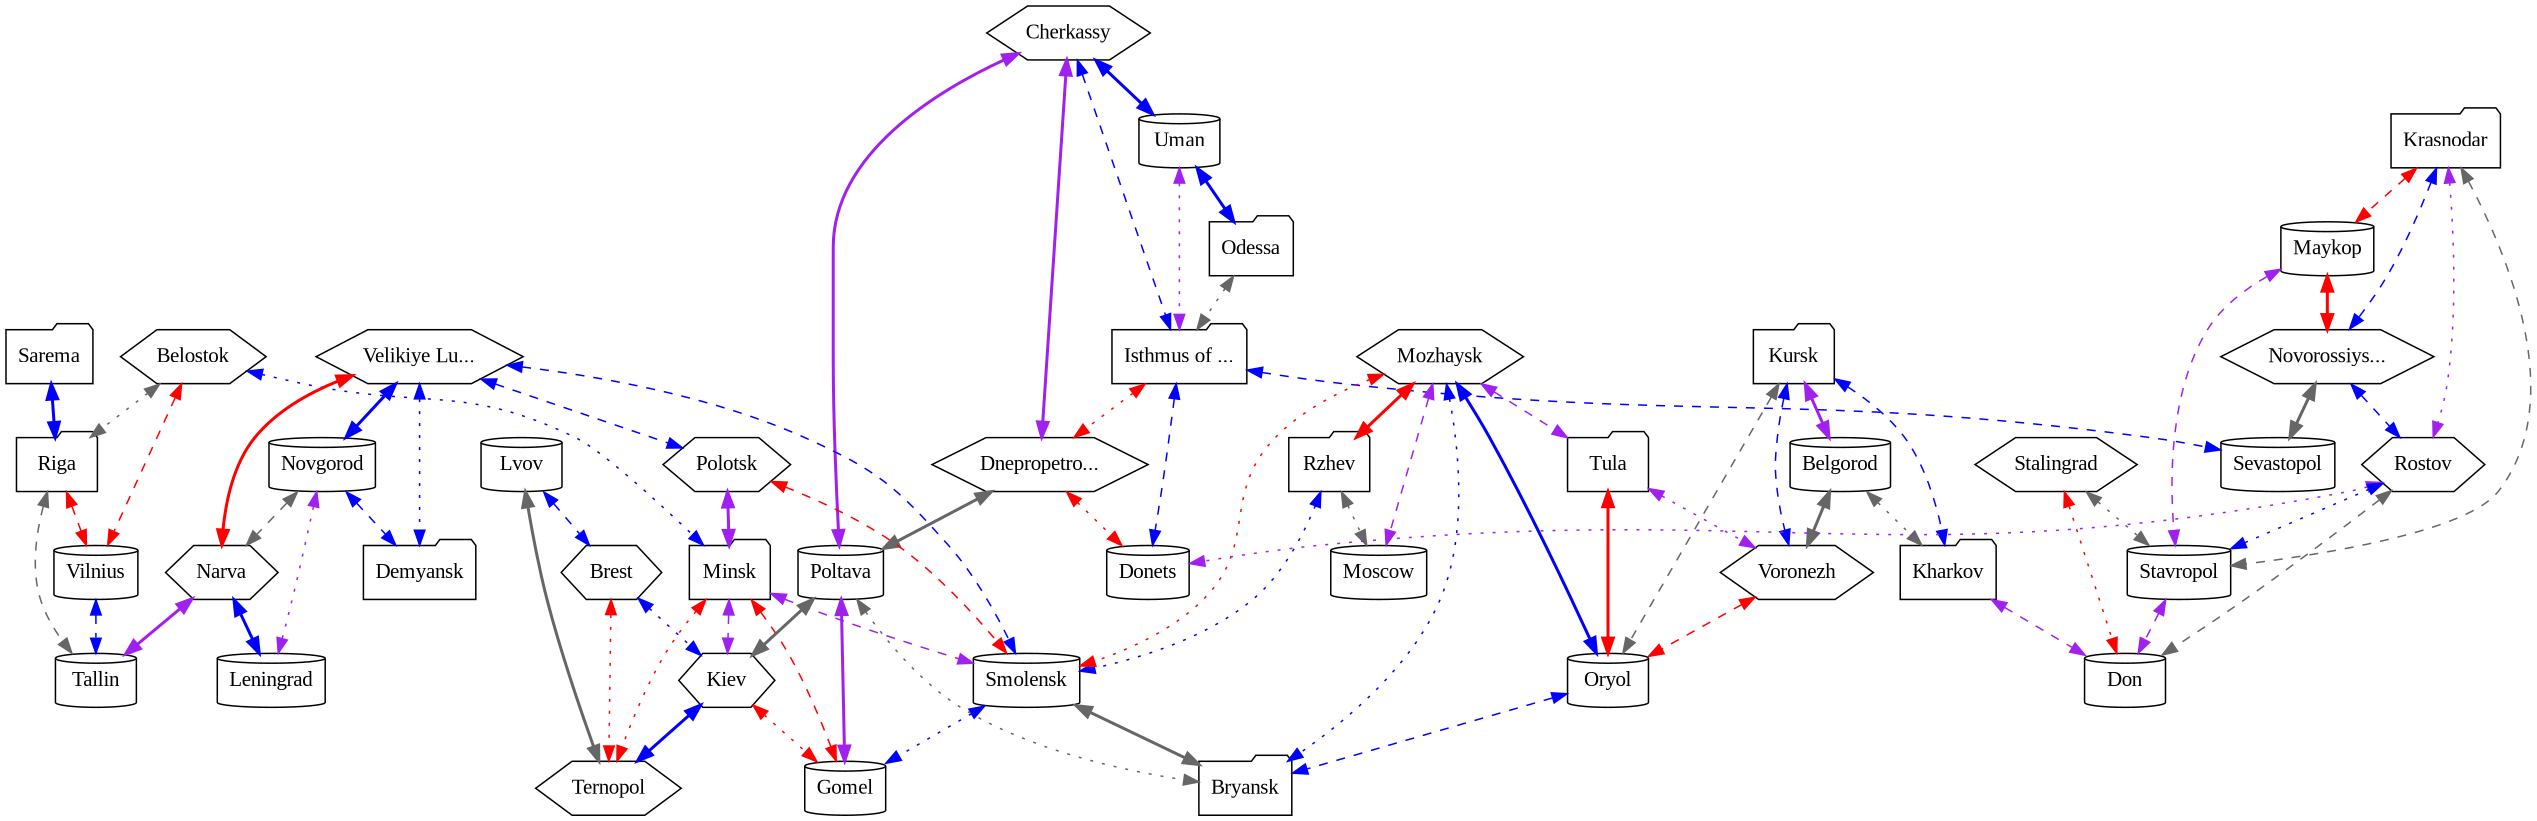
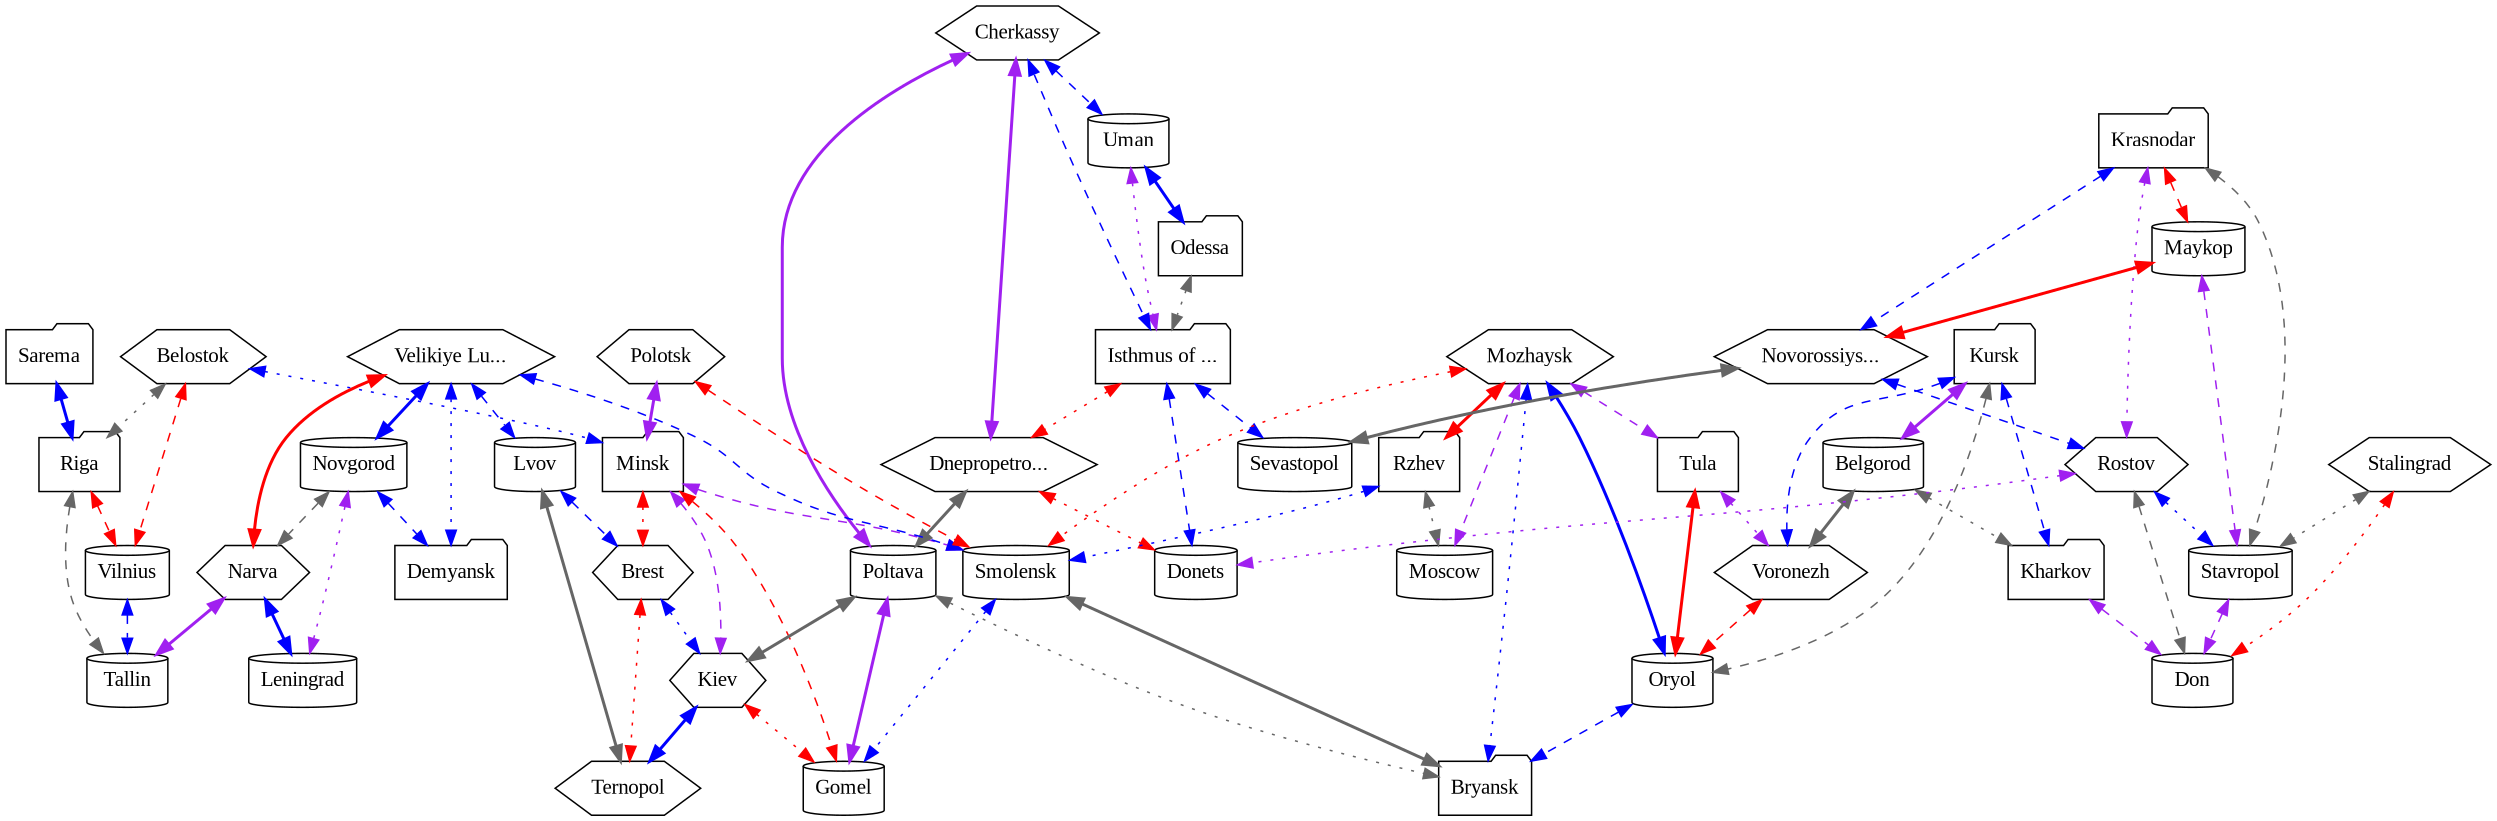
edge "Cherkassy" -- "Uman": style bold -> dashed
edge "Velikiye Lu..." -- "Polotsk": now "Velikiye Lu..." -- "Lvov"
edge "Minsk" -- "Ternopol": now "Minsk" -- "Brest"
